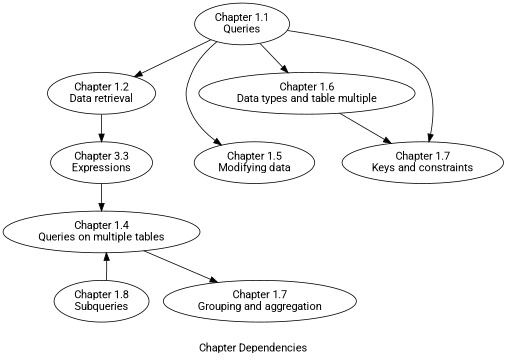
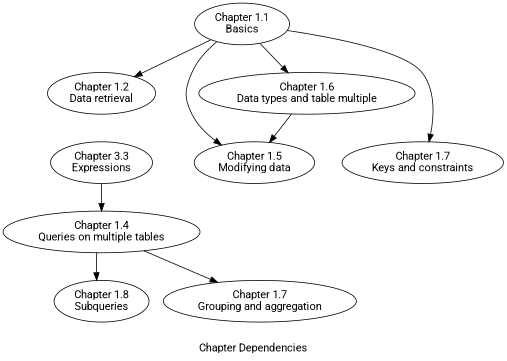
node "Chapter 1.1 Queries": label "Chapter 1.1 Queries" -> "Chapter 1.1 Basics"
edge "Chapter 1.2 Data retrieval" -> "Chapter 3.3 Expressions": removed
edge "Chapter 1.6 Data types and table multiple" -> "Chapter 1.7 Keys and constraints": now "Chapter 1.6 Data types and table multiple" -> "Chapter 1.5 Modifying data"
edge "Chapter 1.8 Subqueries" -> "Chapter 1.4 Queries on multiple tables": reversed
